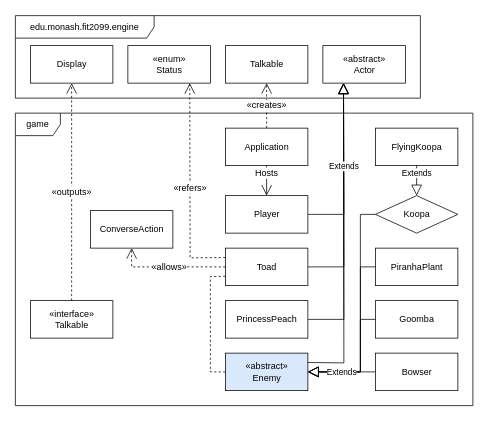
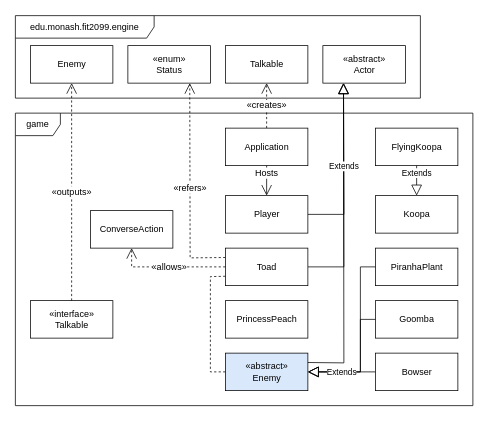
node "Display": label "Display" -> "Enemy"
node "Koopa": shape diamond -> rectangle
edge "Koopa" -> "«abstract» Enemy": removed
edge "PrincessPeach" -> "«abstract» Actor": removed
